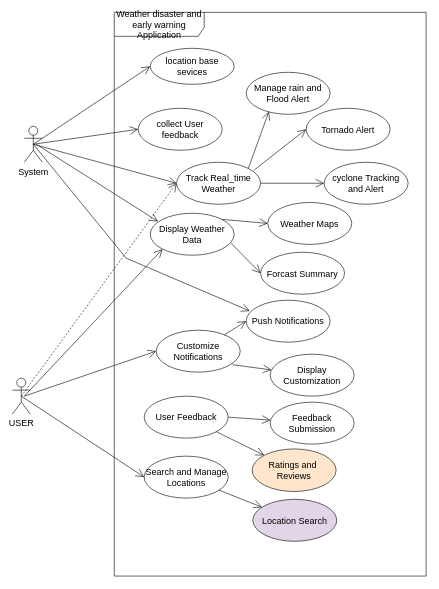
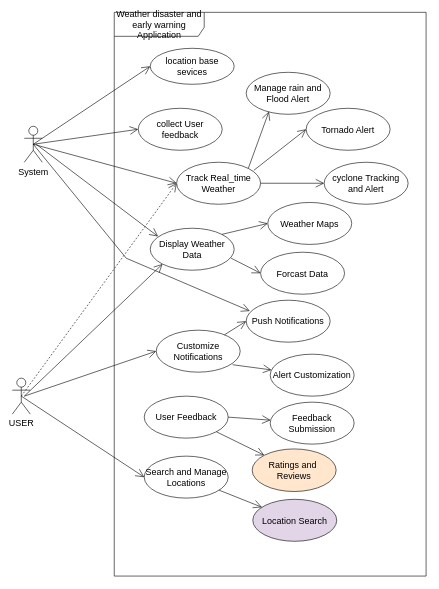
node "Display Weather Data": moved (192, 234) -> (192, 249)
node "Forcast Summary": label "Forcast Summary" -> "Forcast Data"
node "Display Customization": label "Display Customization" -> "Alert Customization"
